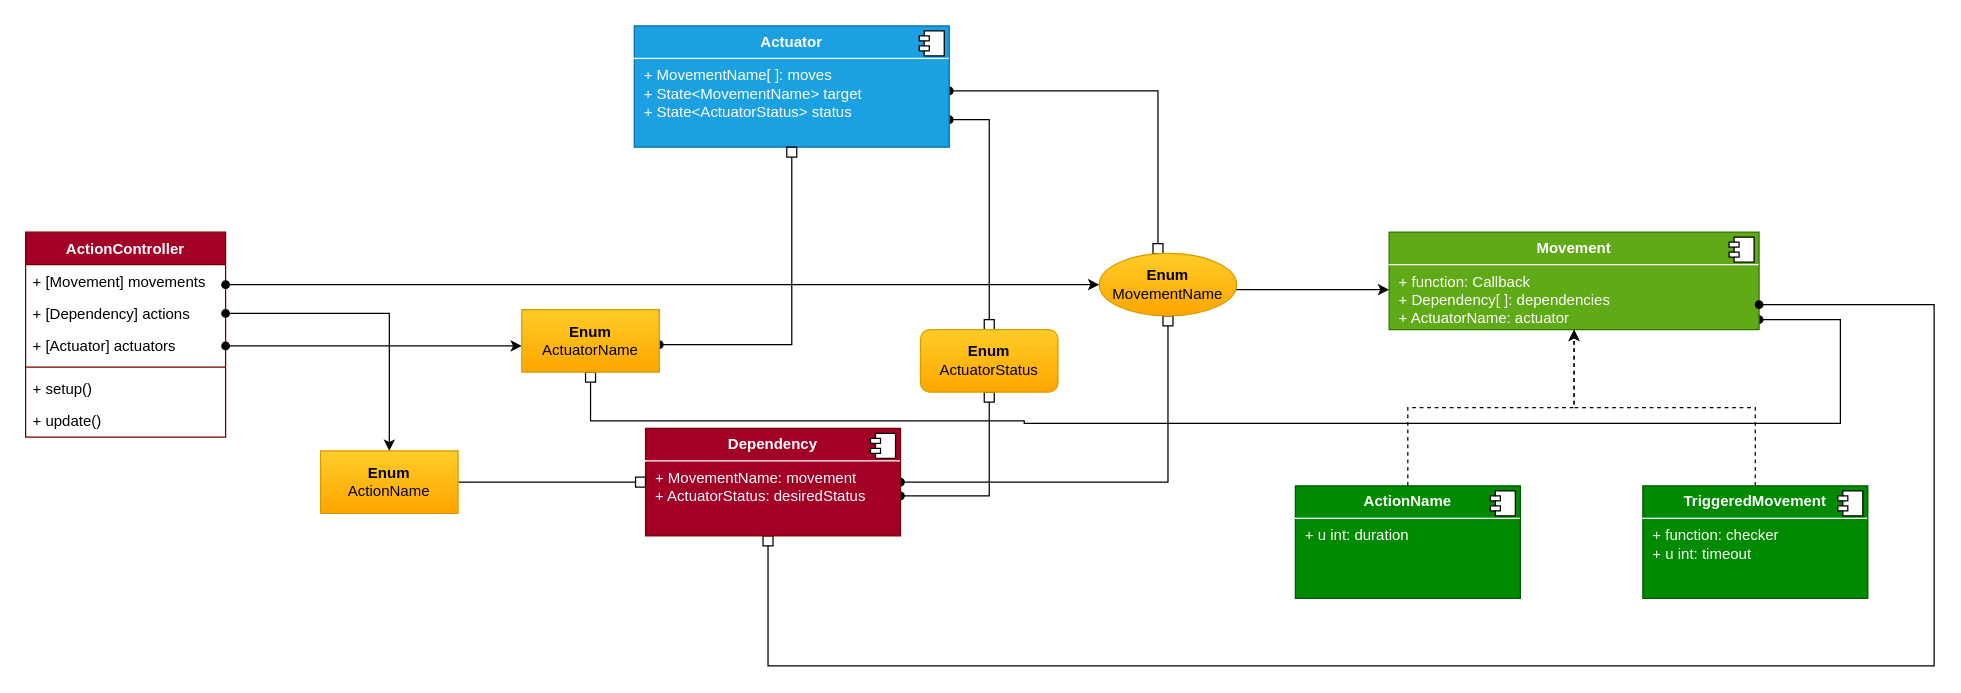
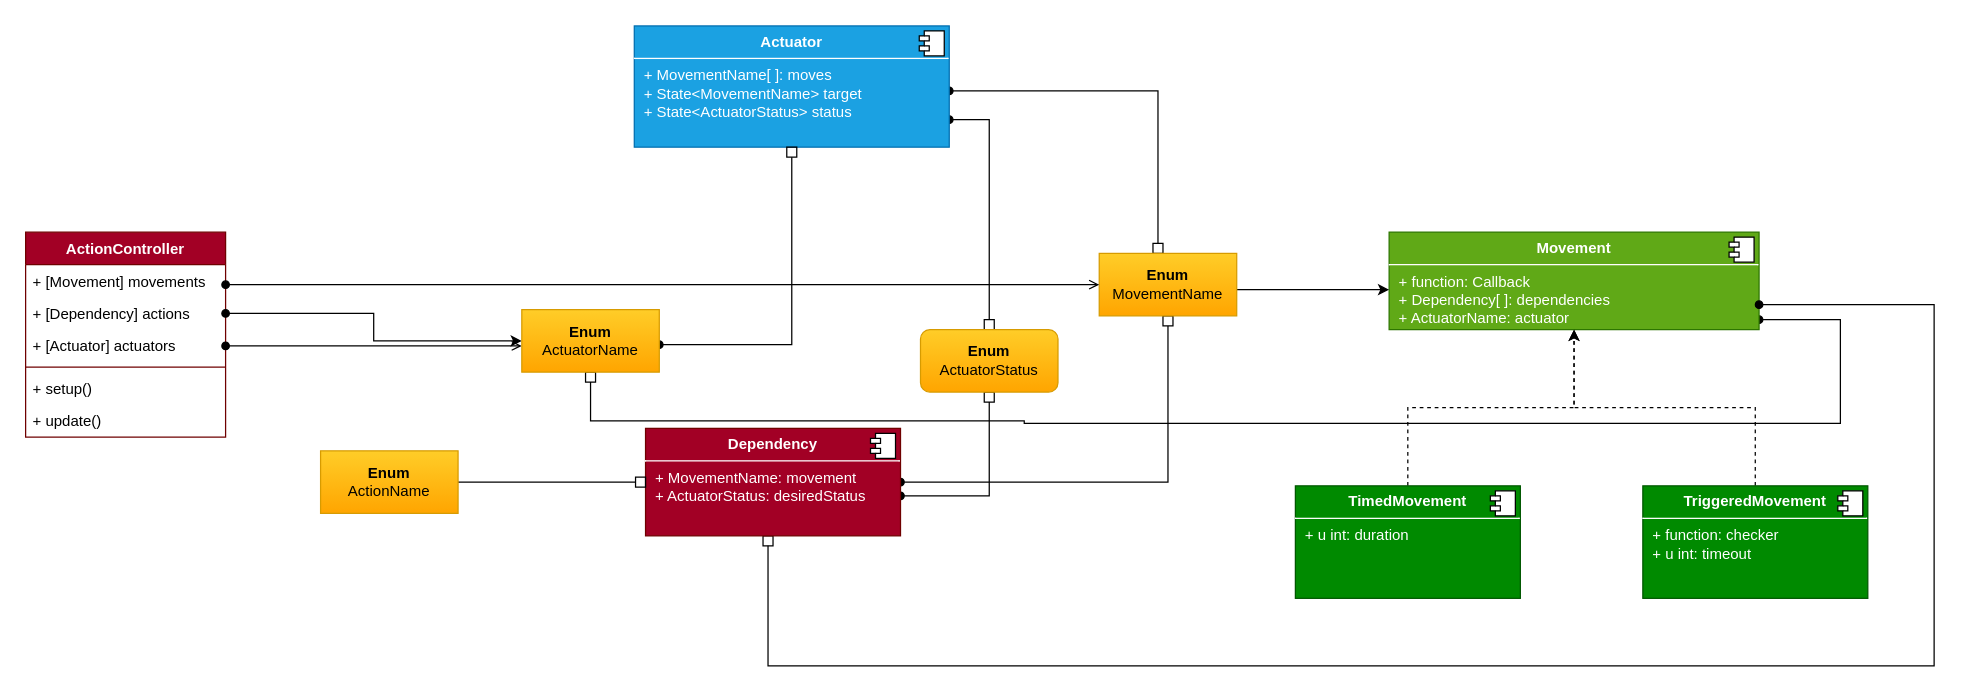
edge "+ [Movement] movements" -- "Enum MovementName": arrowhead classic -> open
node "Enum MovementName": shape ellipse -> rectangle
edge "Enum ActuatorName" -- "+ [Actuator] actuators": arrowhead classic -> open
edge "+ [Dependency] actions" -- "Enum ActionName": now "+ [Dependency] actions" -- "Enum ActuatorName"
node "ActionName + u int: duration": label "ActionName + u int: duration" -> "TimedMovement + u int: duration"
